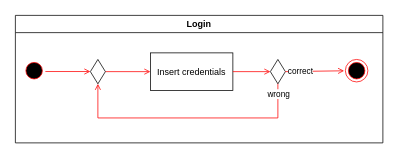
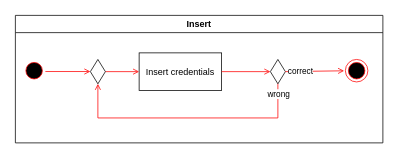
node "Login": label "Login" -> "Insert"
node "Insert credentials": moved (192, 72) -> (180, 72)
